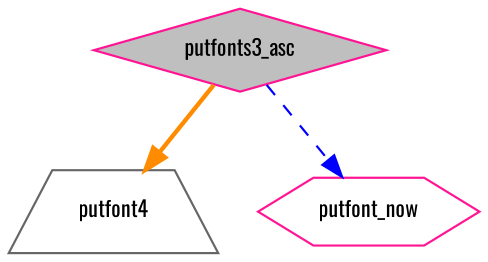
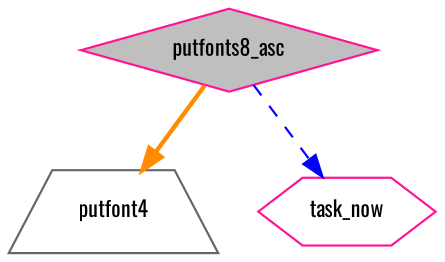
node "putfonts3_asc": label "putfonts3_asc" -> "putfonts8_asc"
node "putfont_now": label "putfont_now" -> "task_now"
